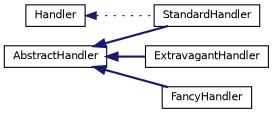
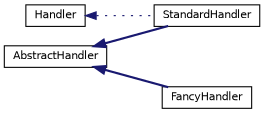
node "ExtravagantHandler": removed
